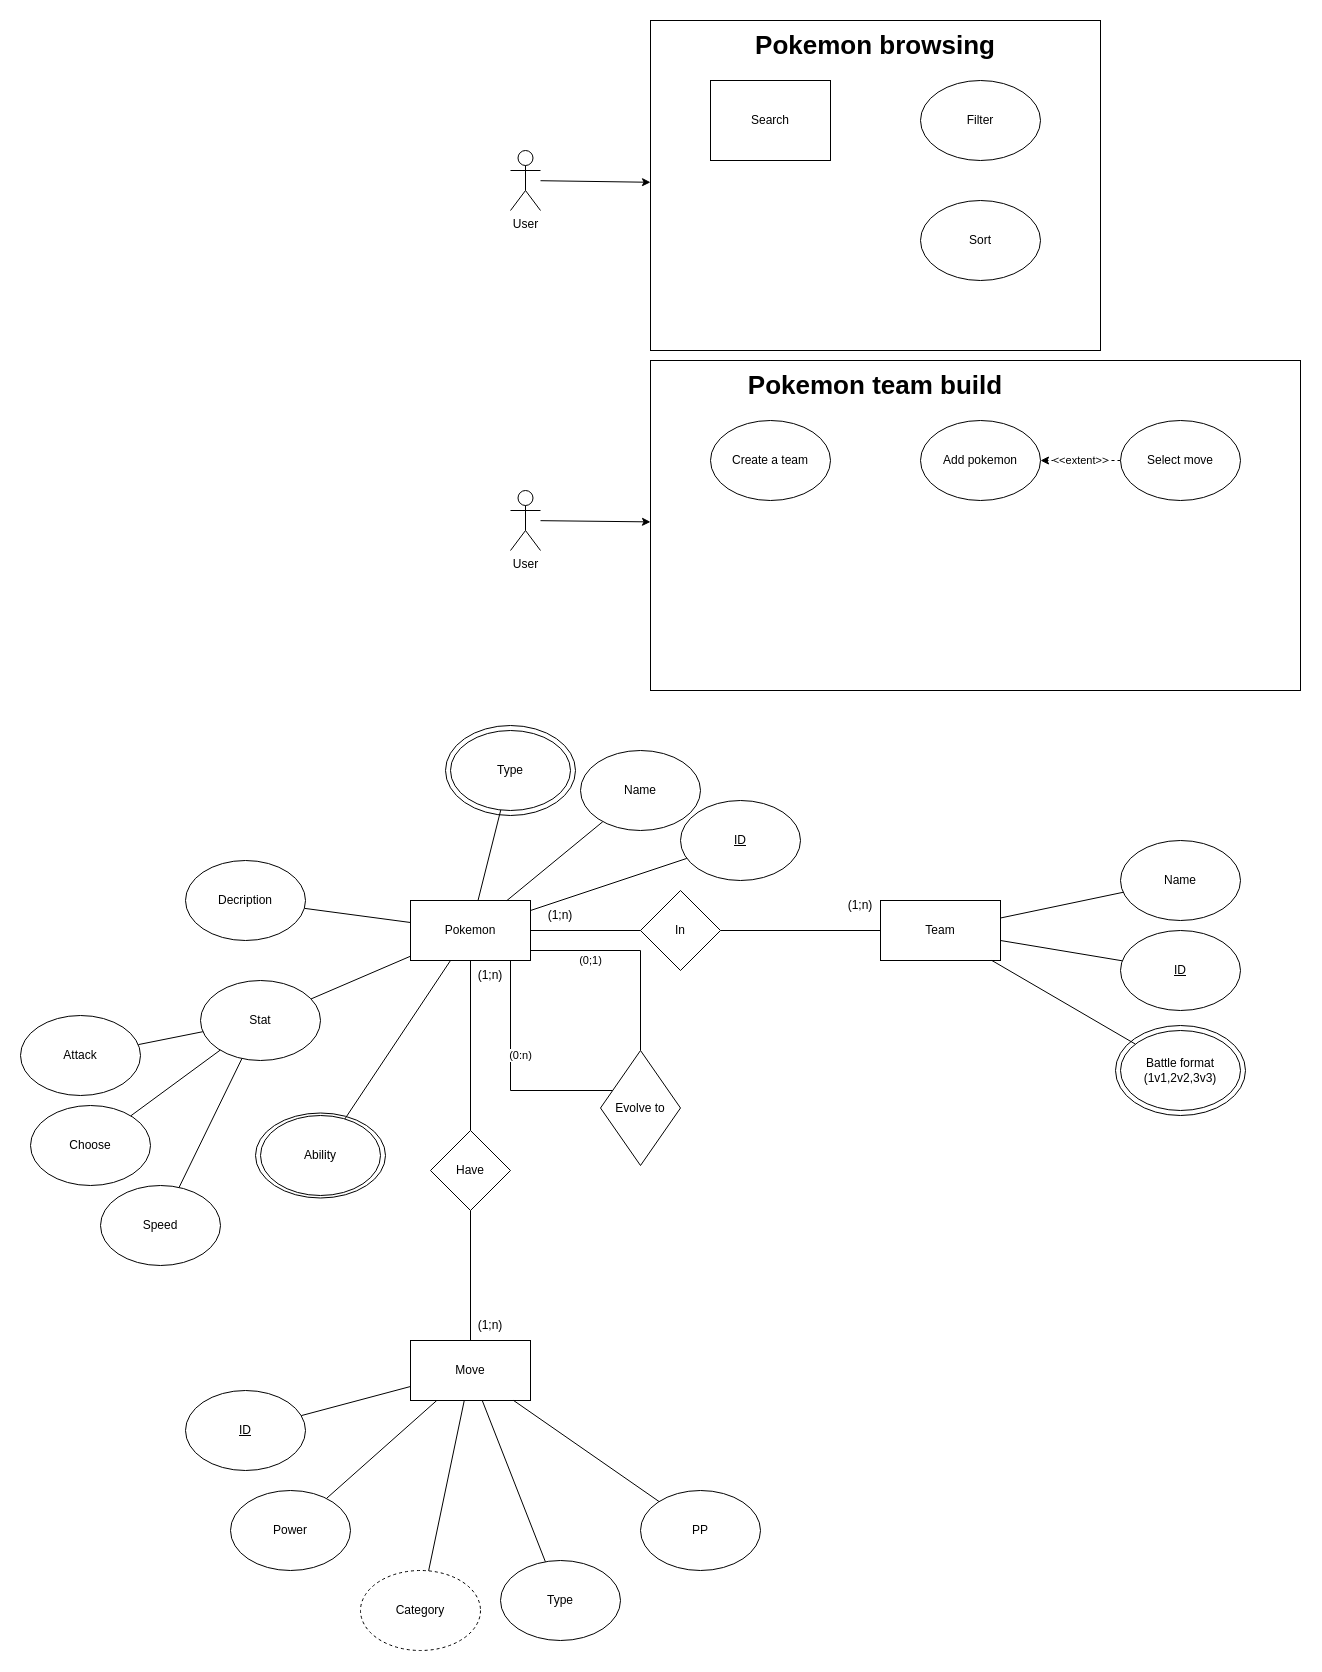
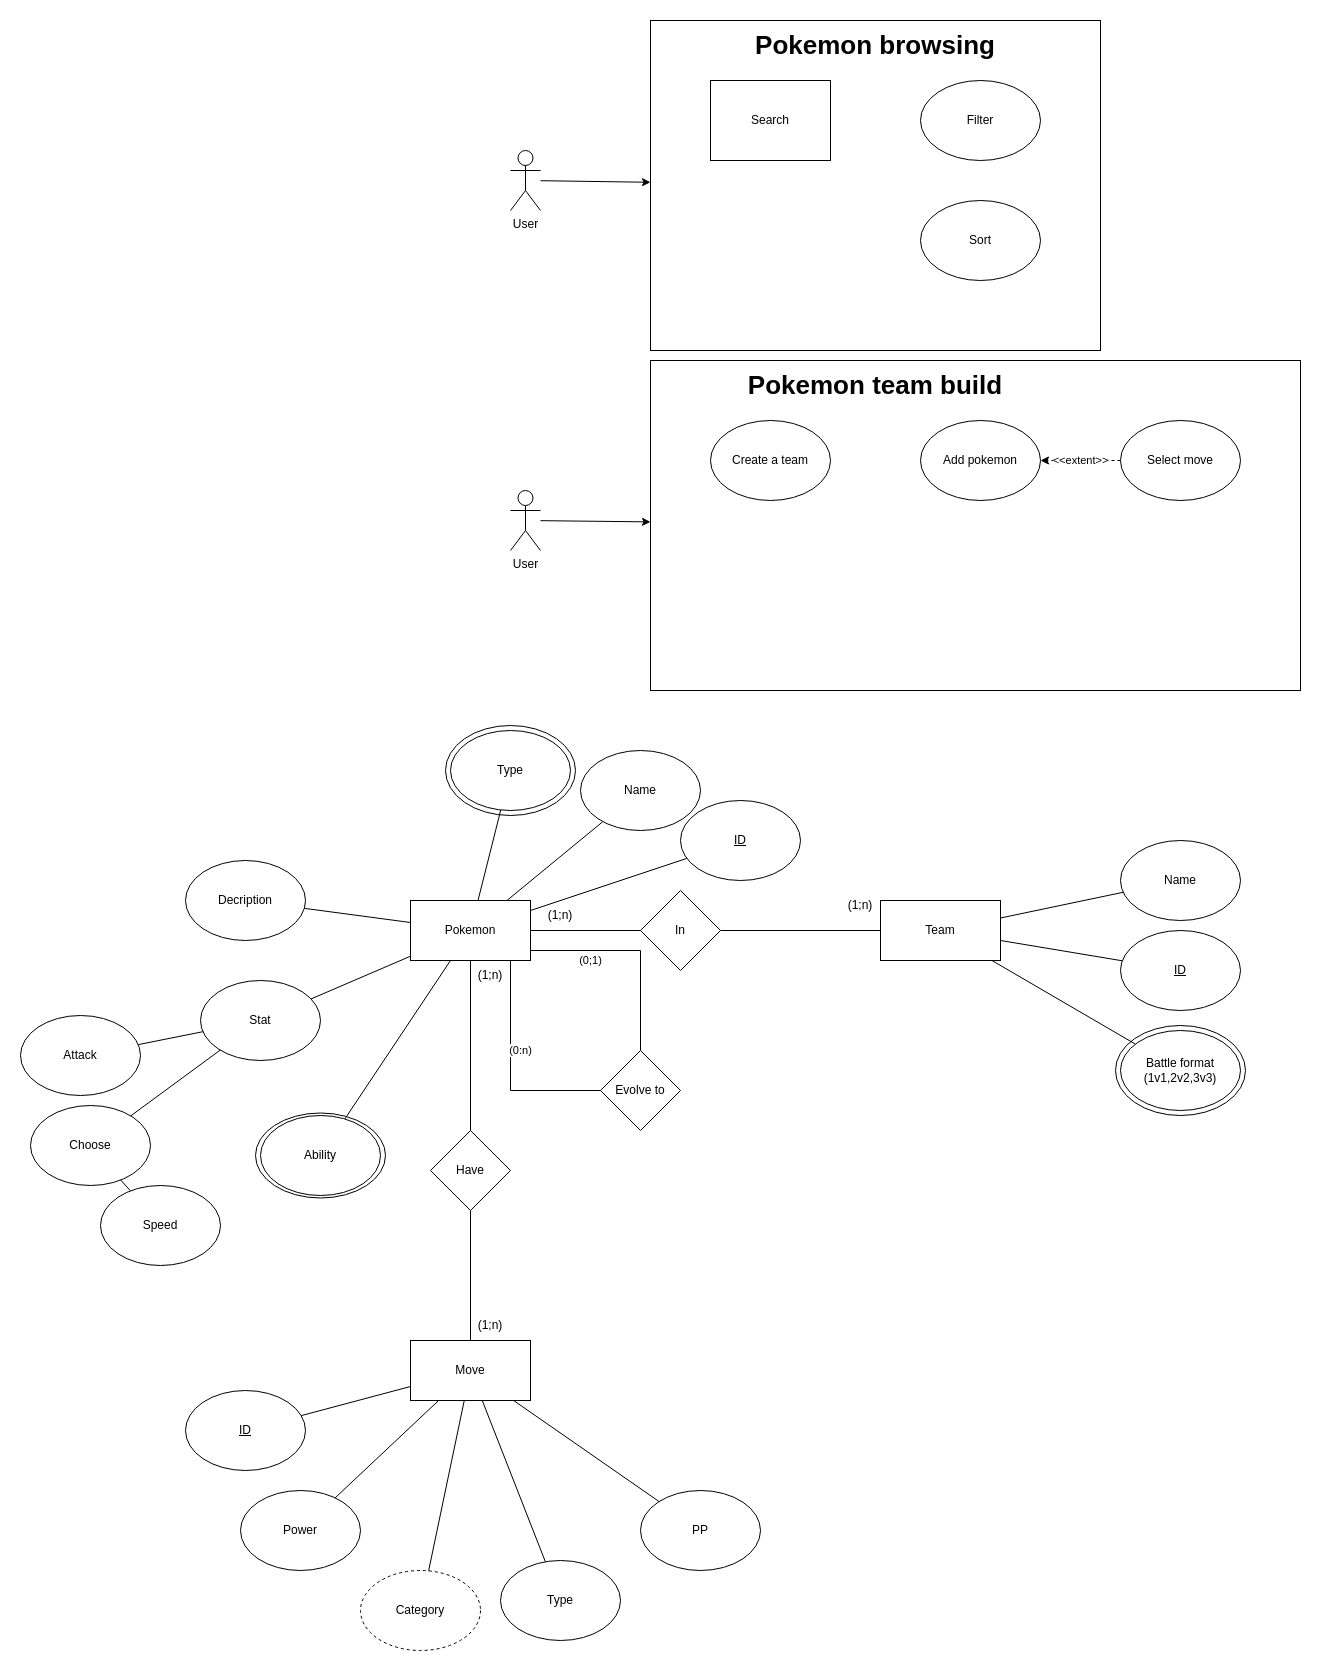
node "Evolve to": size 80x115 -> 80x80
edge "Stat" -- "Speed": now "Choose" -- "Speed"
node "Power": moved (291, 1531) -> (301, 1531)
